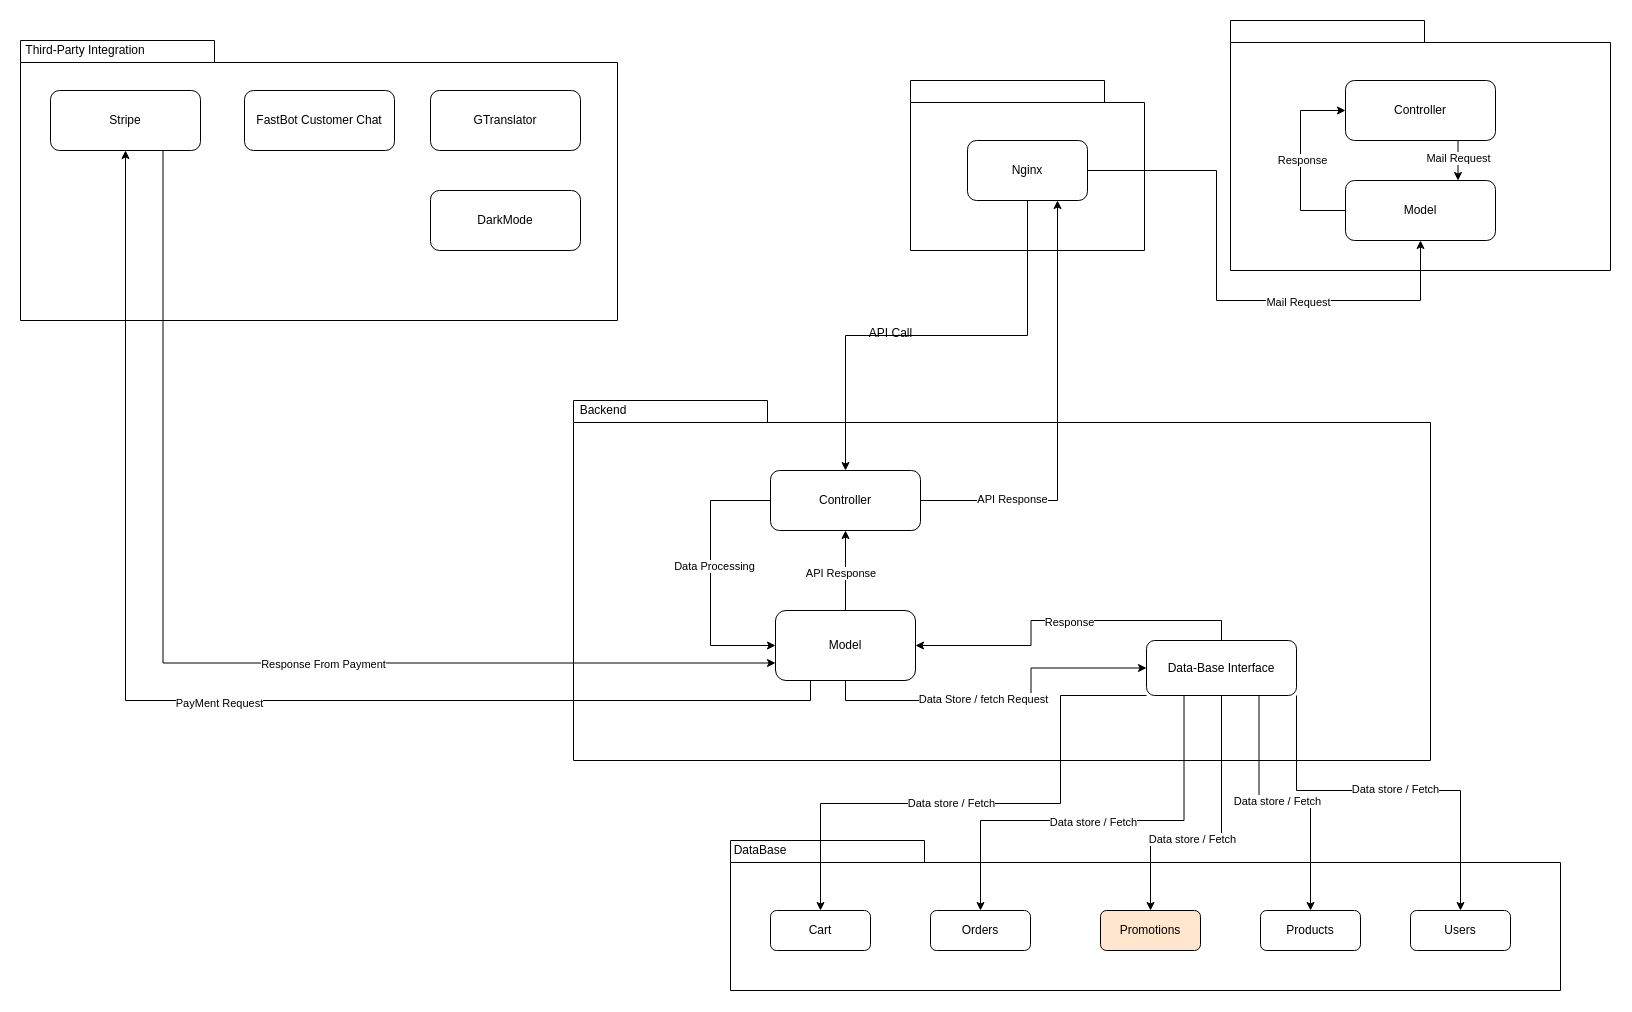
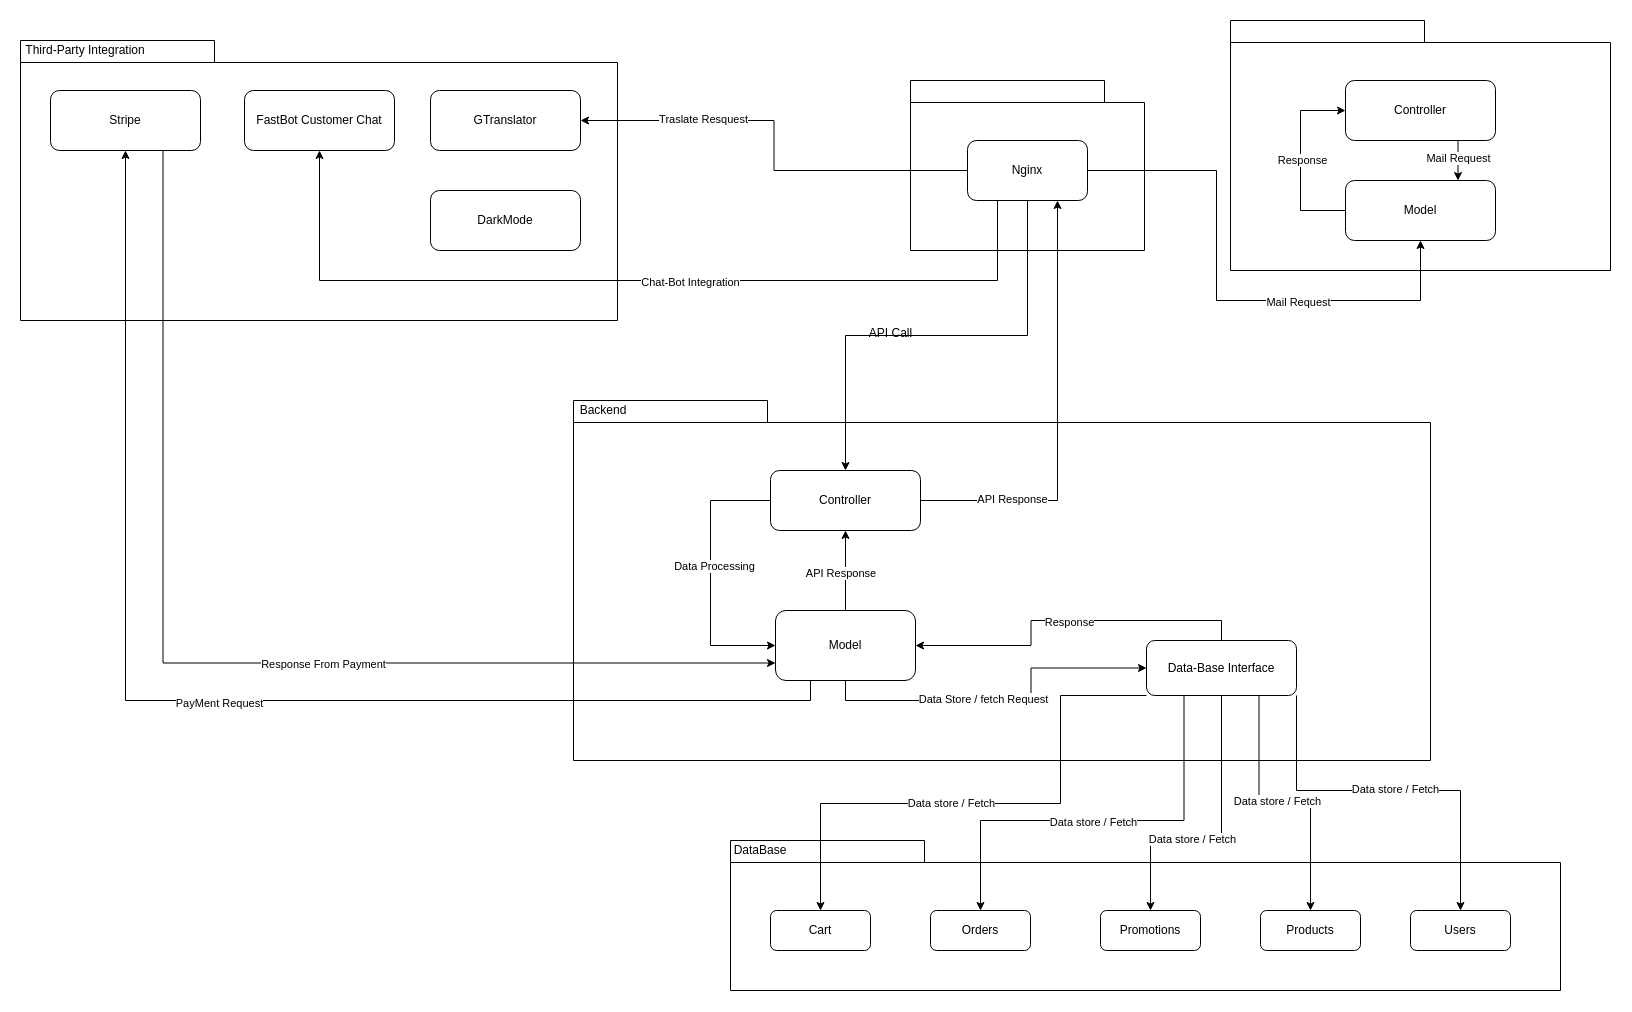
edge "Nginx" -> "GTranslator": added, label "Traslate Resquest"
edge "Nginx" -> "FastBot Customer Chat": added, label "Chat-Bot Integration"
node "Promotions": fillcolor #ffe6cc -> #ffffff
